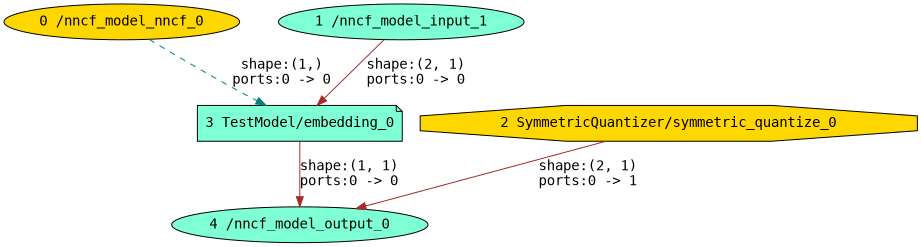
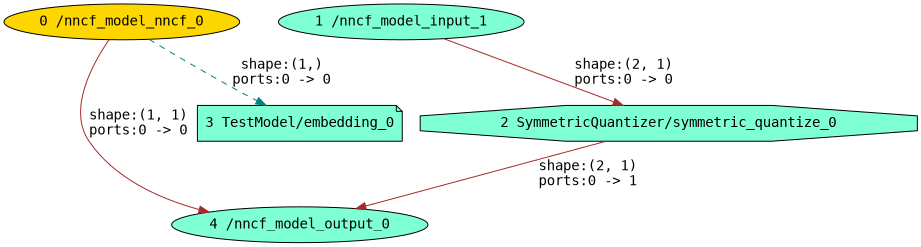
edge "1 /nncf_model_input_1" -> "3 TestModel/embedding_0": now "1 /nncf_model_input_1" -> "2 SymmetricQuantizer/symmetric_quantize_0"
node "2 SymmetricQuantizer/symmetric_quantize_0": fillcolor gold -> aquamarine
edge "3 TestModel/embedding_0" -> "4 /nncf_model_output_0": now "0 /nncf_model_nncf_0" -> "4 /nncf_model_output_0"
